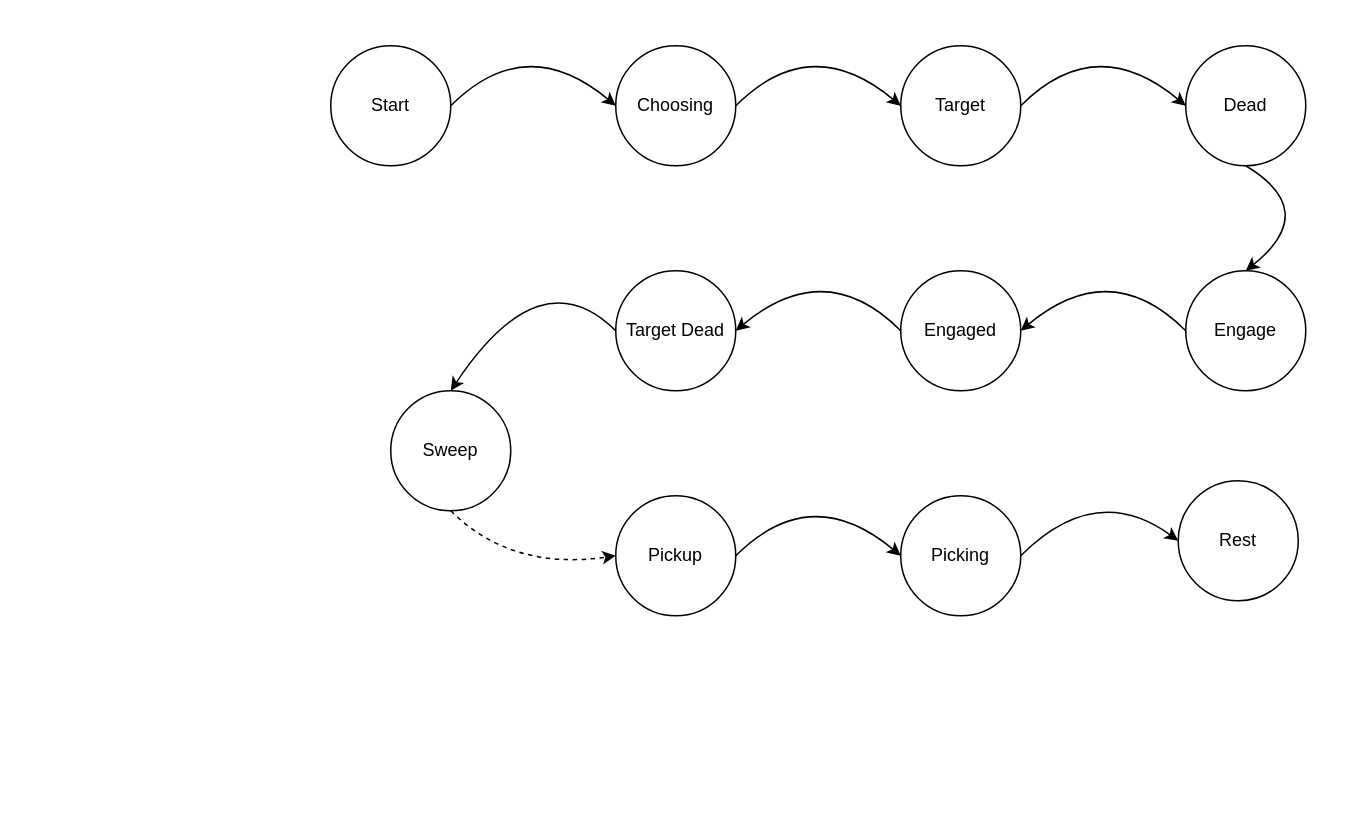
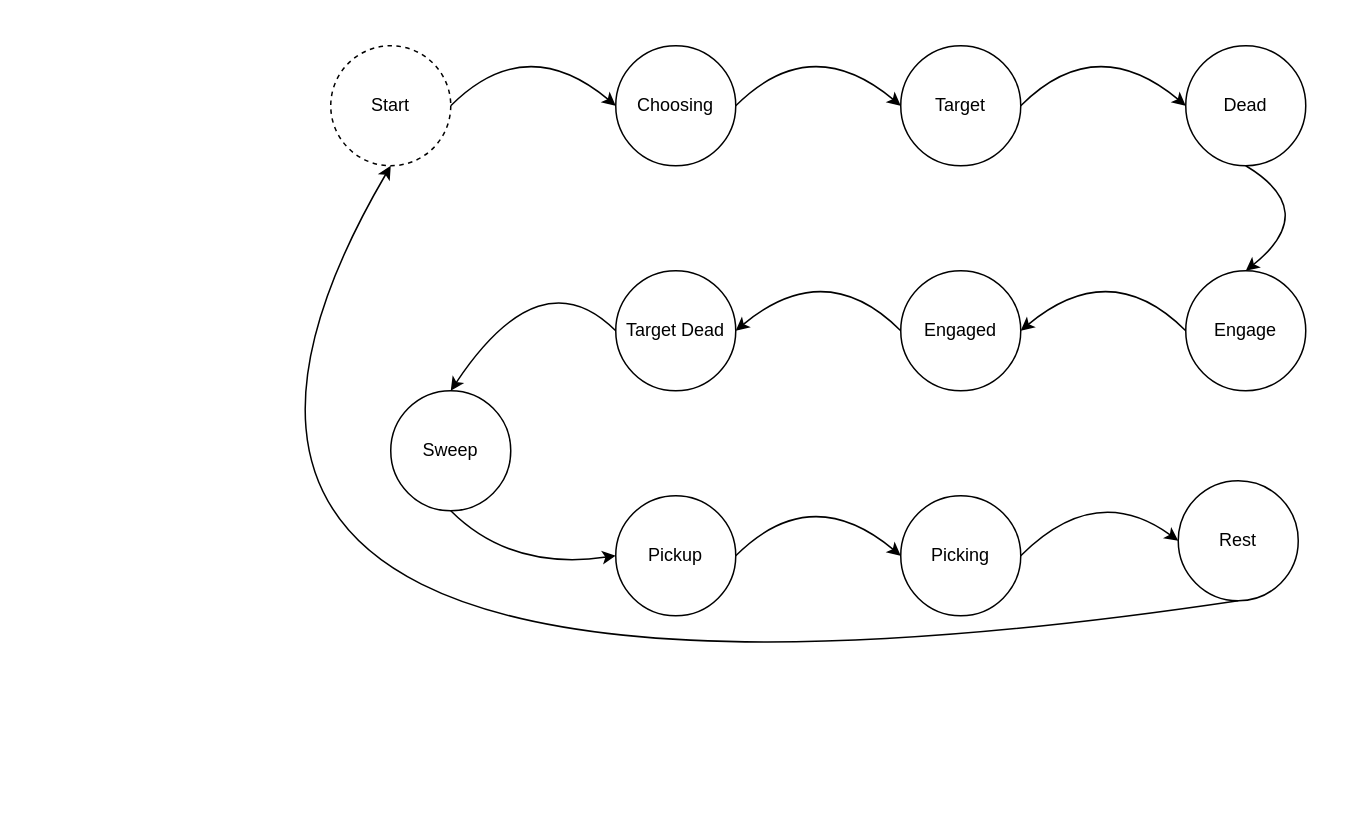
node "Start": style solid -> dashed
edge "Sweep" -> "Pickup": style dashed -> solid
edge "Rest" -> "Start": added
